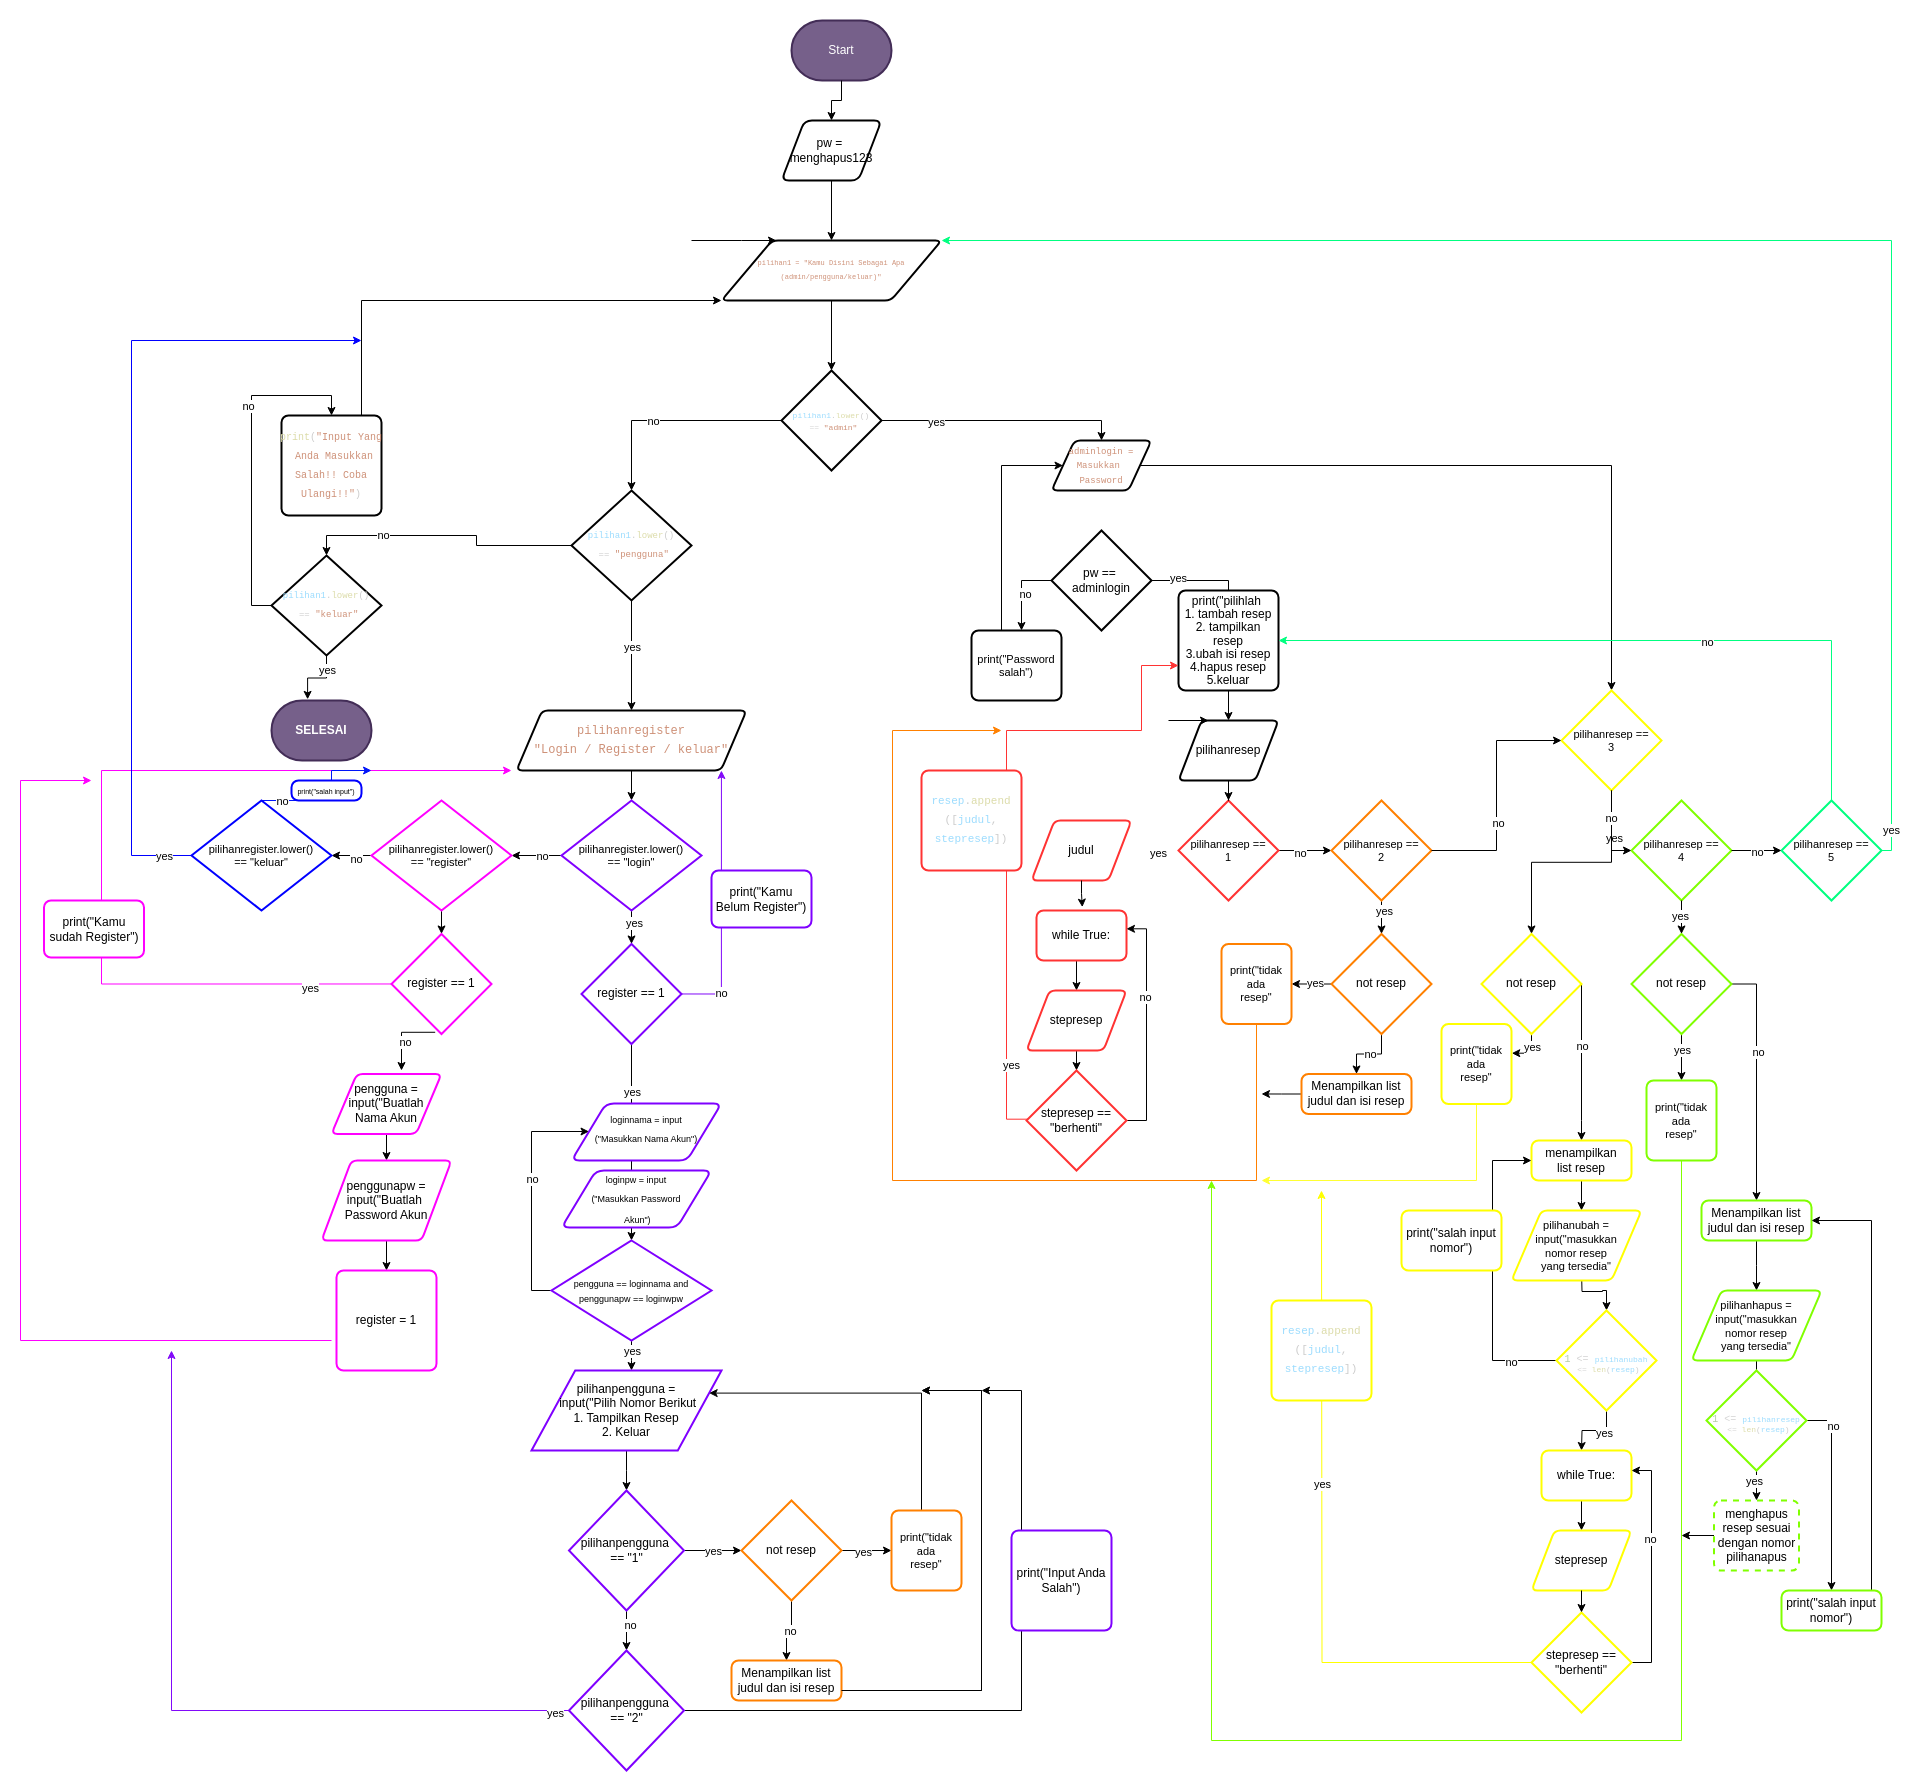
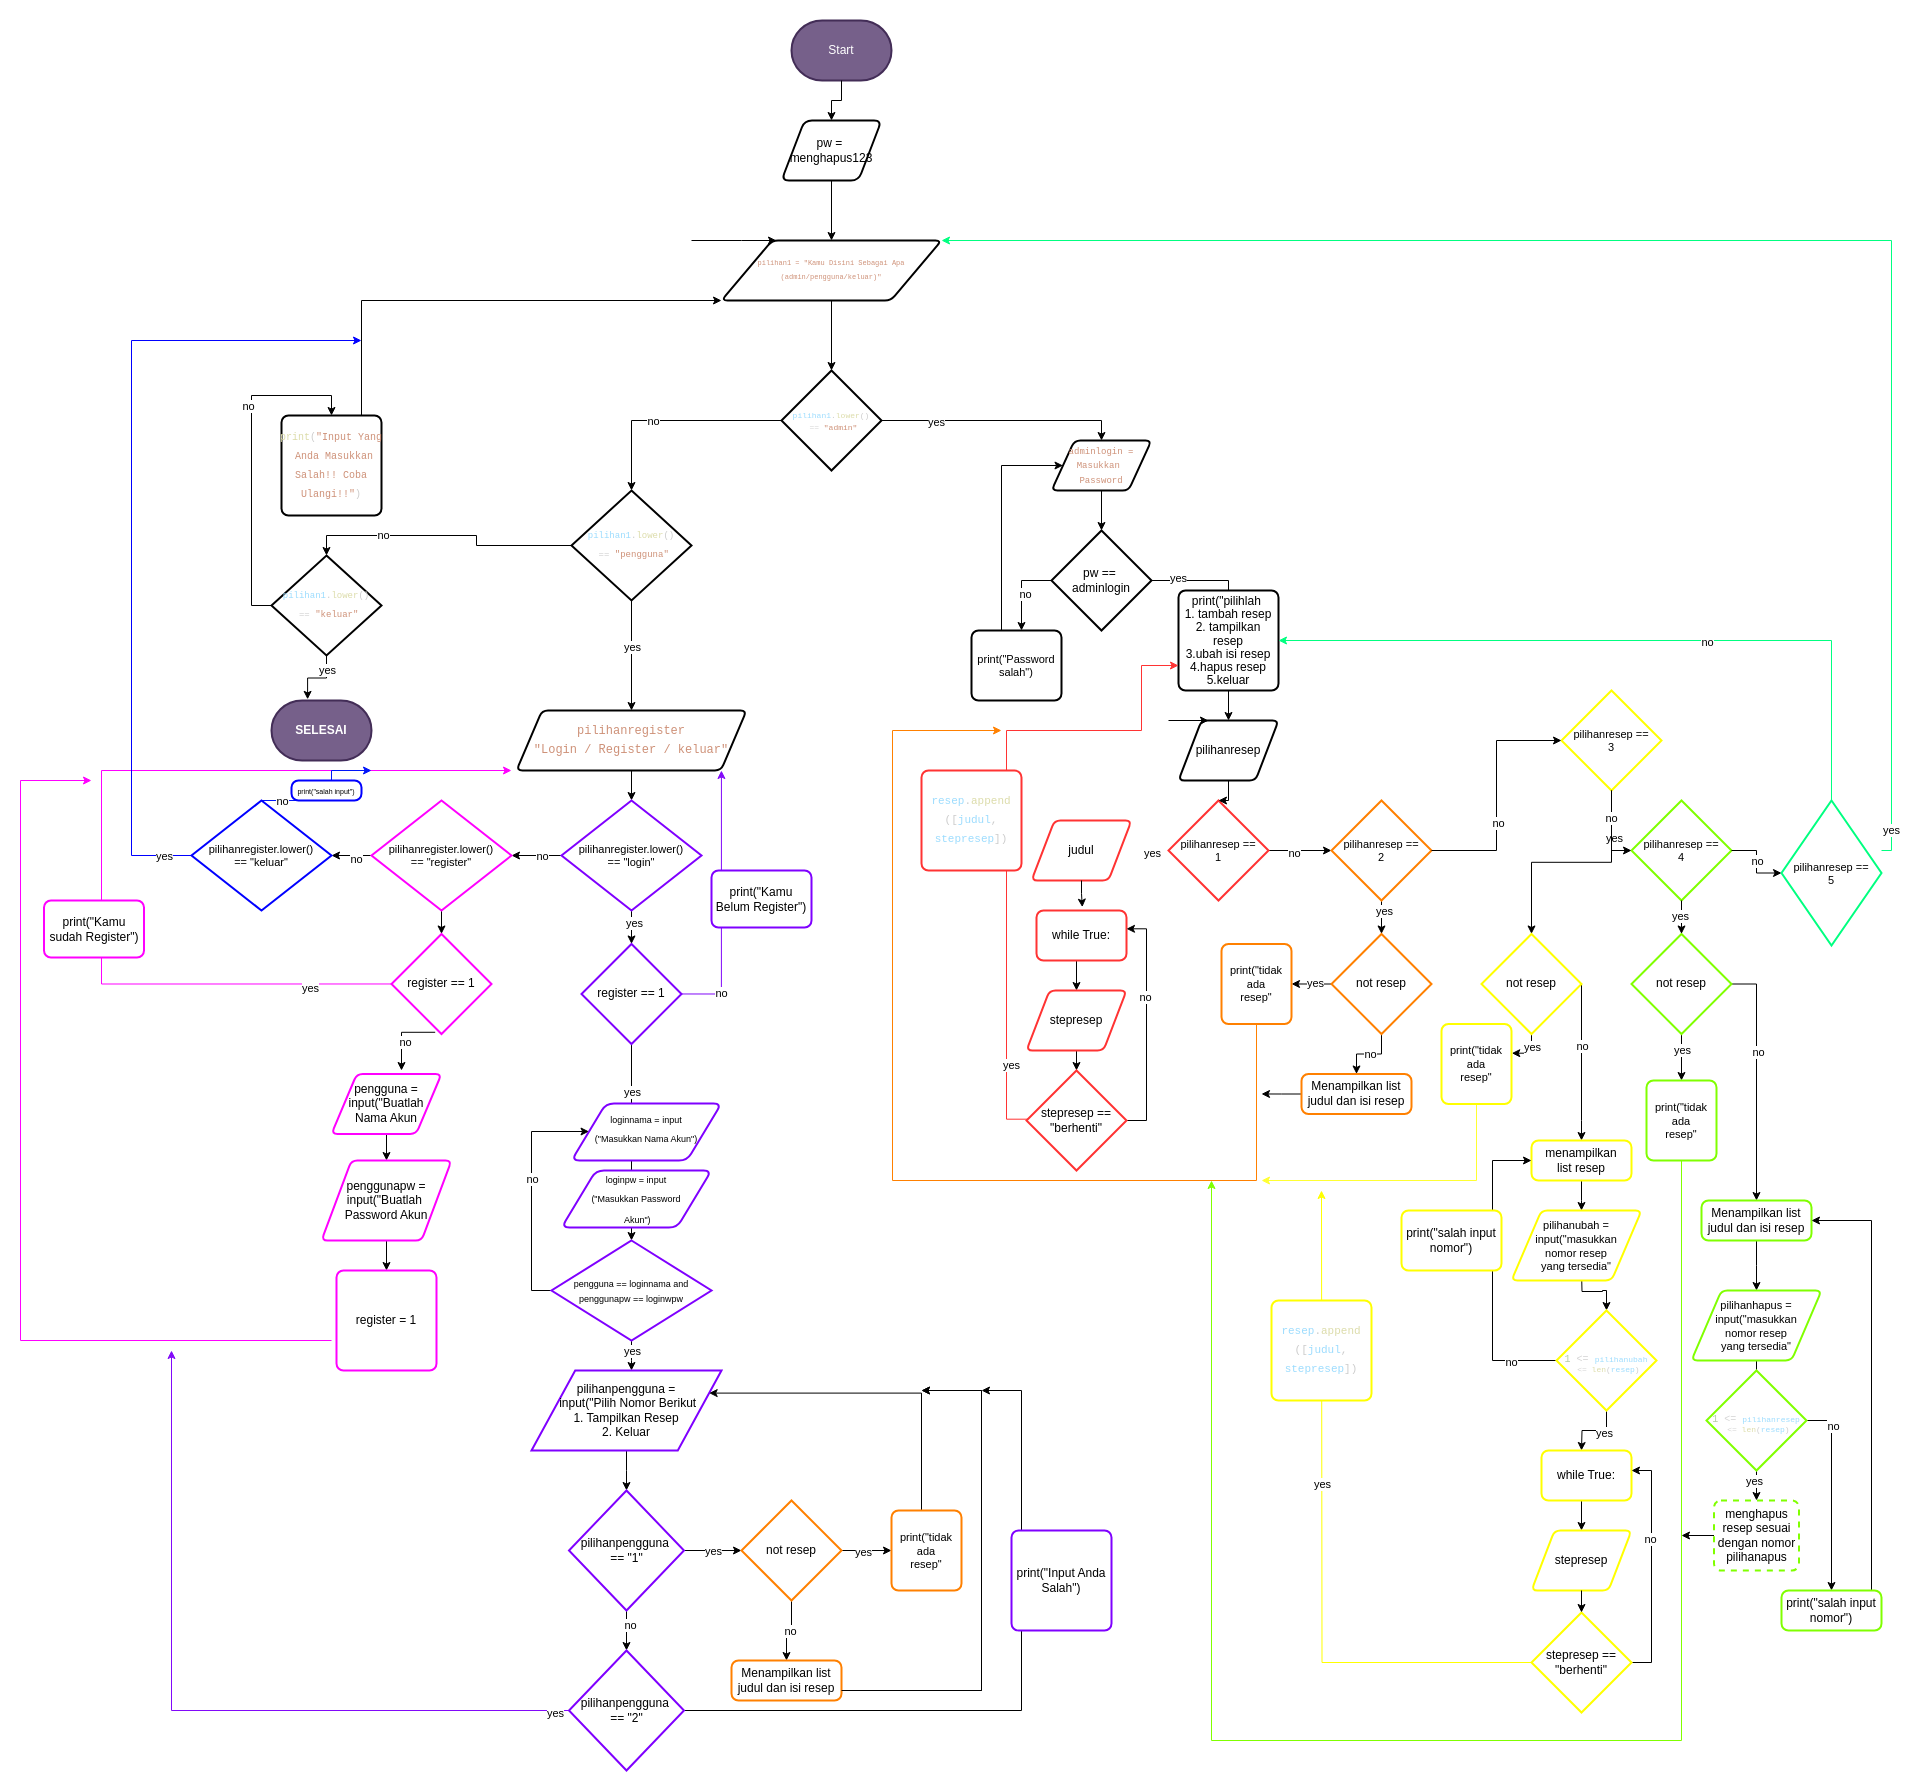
edge "adminlogin = Masukkan Password" -> "pilihanresep == 3": now "adminlogin = Masukkan Password" -> "pw == adminlogin"
node "pilihanresep == 1": moved (1229, 851) -> (1219, 851)
node "pilihanresep == 5": size 100x100 -> 100x145
